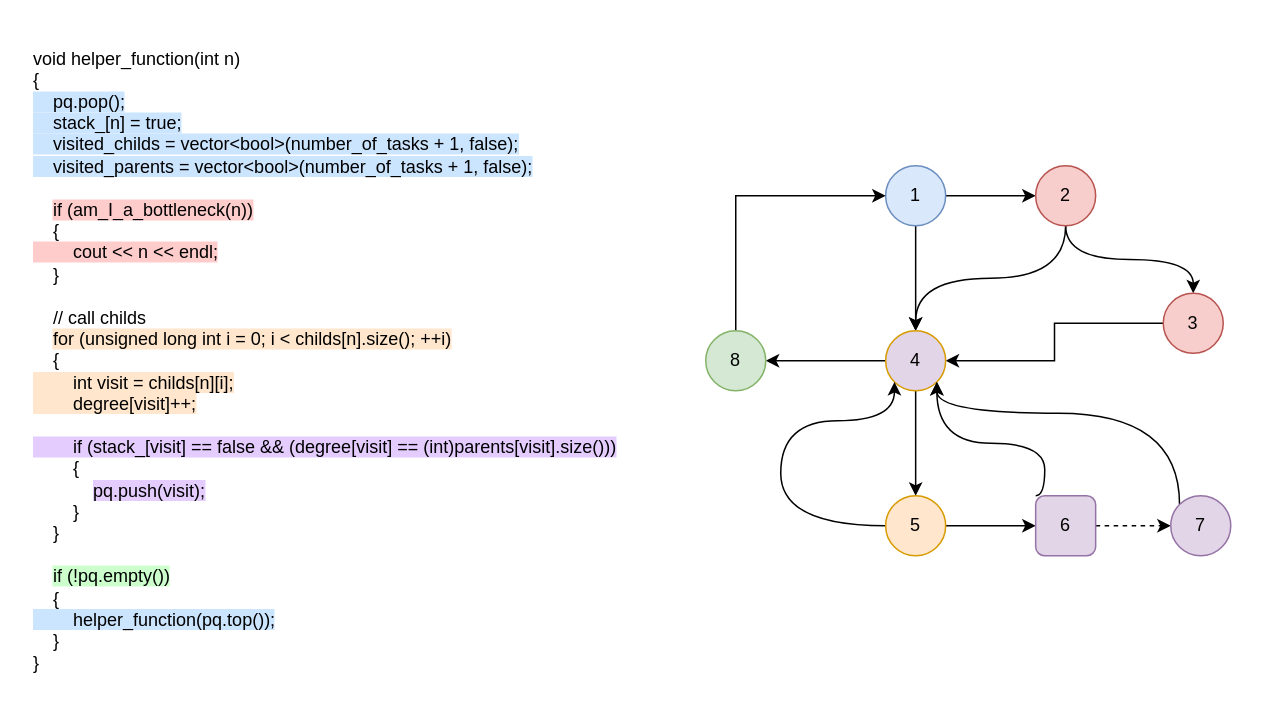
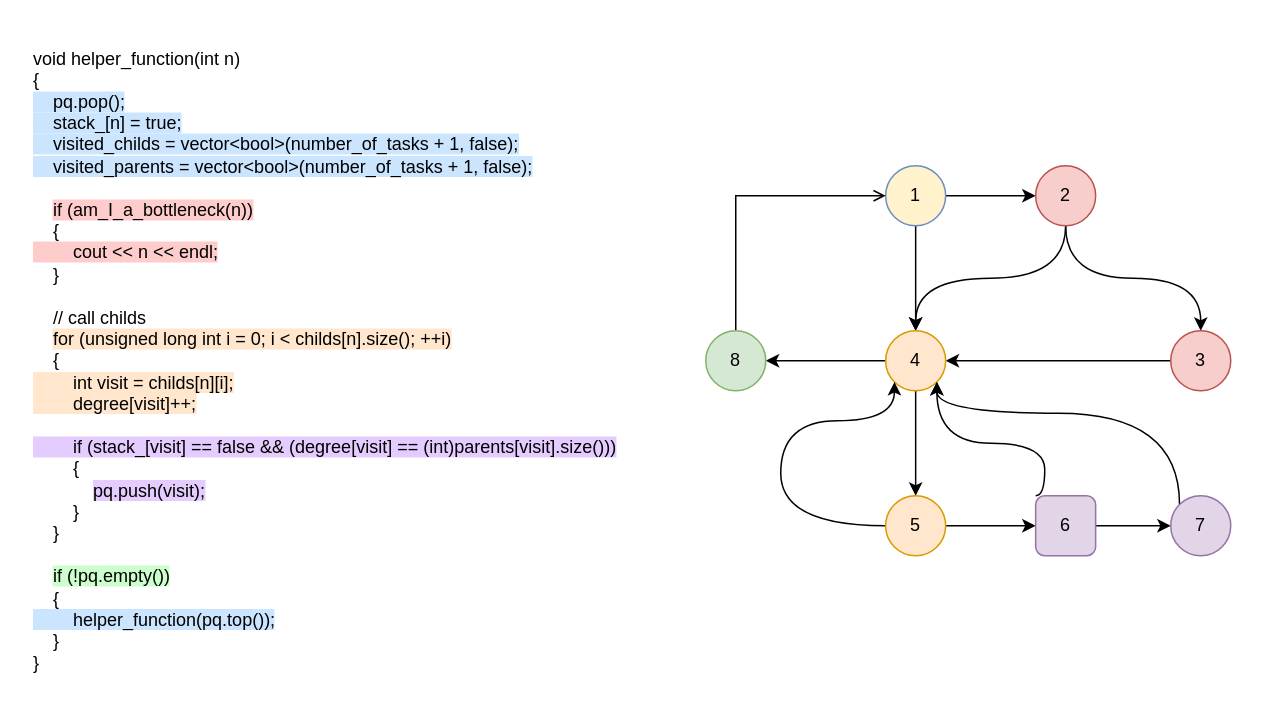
edge "8" -> "1": arrowhead classic -> open
node "1": fillcolor #dae8fc -> #fff2cc
node "3": moved (1193, 323) -> (1201, 361)
node "4": fillcolor #e1d5e7 -> #ffe6cc
edge "6" -> "7": style dashed -> solid
